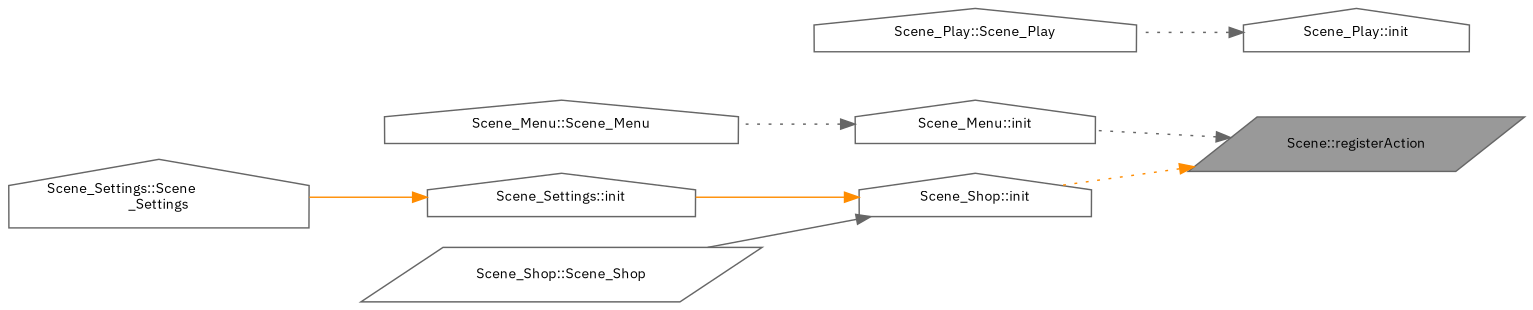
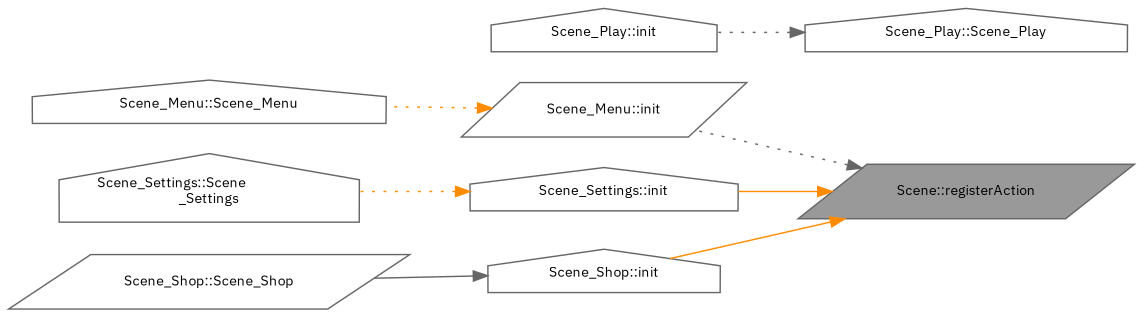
edge "Scene_Play::Scene_Play" -> "Scene_Play::init": reversed
edge "Scene_Menu::Scene_Menu" -> "Scene_Menu::init": color gray40 -> darkorange
node "Scene_Menu::init": shape house -> parallelogram
edge "Scene_Shop::init" -> "Scene::registerAction": style dotted -> solid
edge "Scene_Settings::Scene _Settings" -> "Scene_Settings::init": style solid -> dotted
edge "Scene_Settings::init" -> "Scene_Shop::init": now "Scene_Settings::init" -> "Scene::registerAction"
